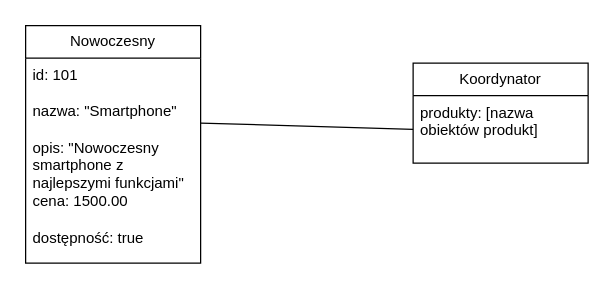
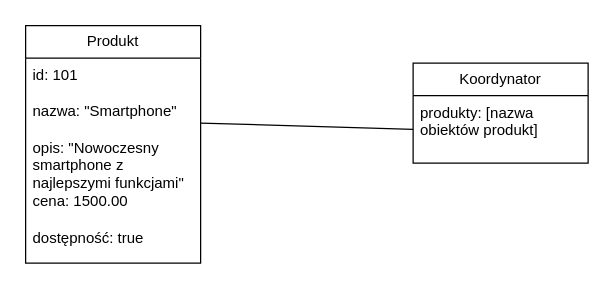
node "Nowoczesny": label "Nowoczesny" -> "Produkt"
